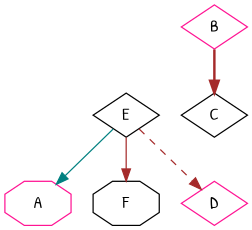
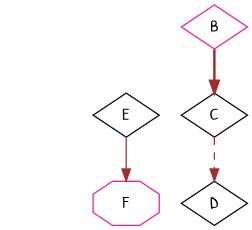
edge "E" -> "D": now "C" -> "D"
node "A": removed
node "F": color black -> deeppink
node "D": color deeppink -> black
